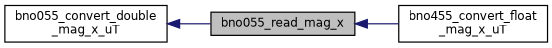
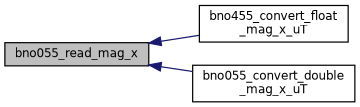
edge "bno055_read_mag_x" -> "bno055_convert_double _mag_x_uT": reversed
